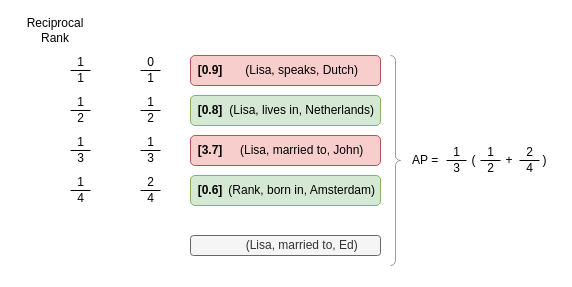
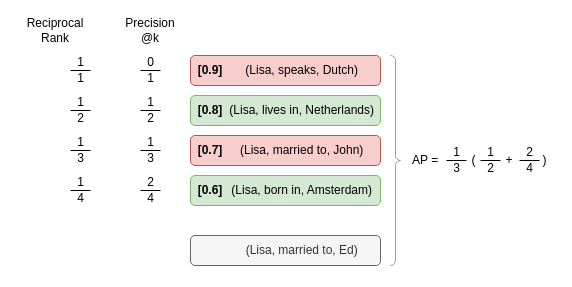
node "Precision @k": added
node "[3.7]": label "[3.7]" -> "[0.7]"
node "(Rank, born in, Amsterdam)": label "(Rank, born in, Amsterdam)" -> "(Lisa, born in, Amsterdam)"
node "(Lisa, married to, Ed)": size 190x20 -> 190x30
